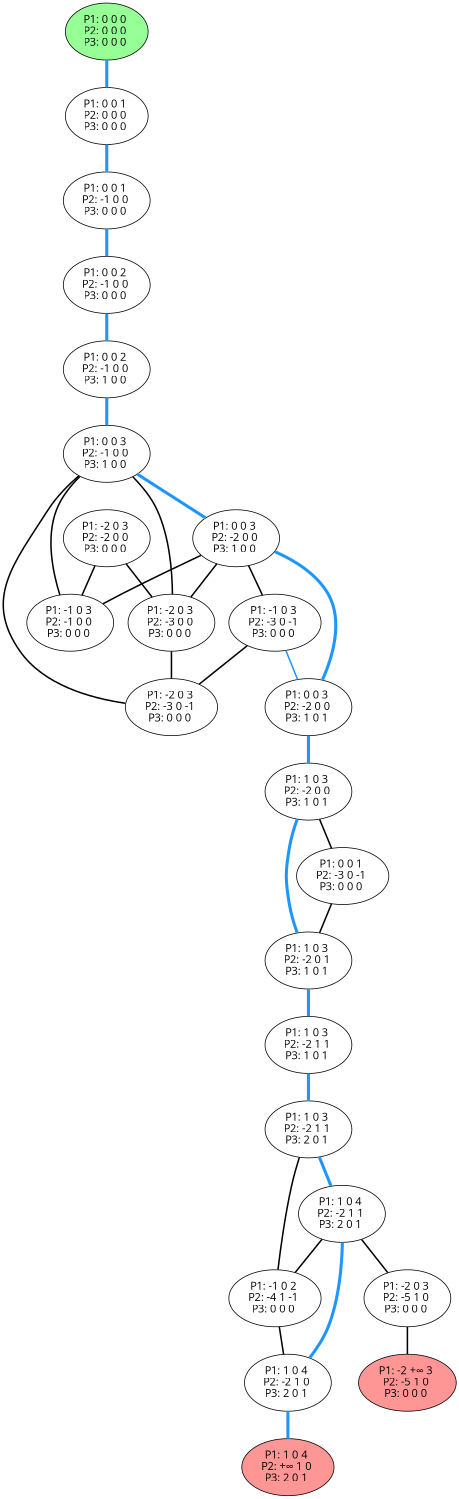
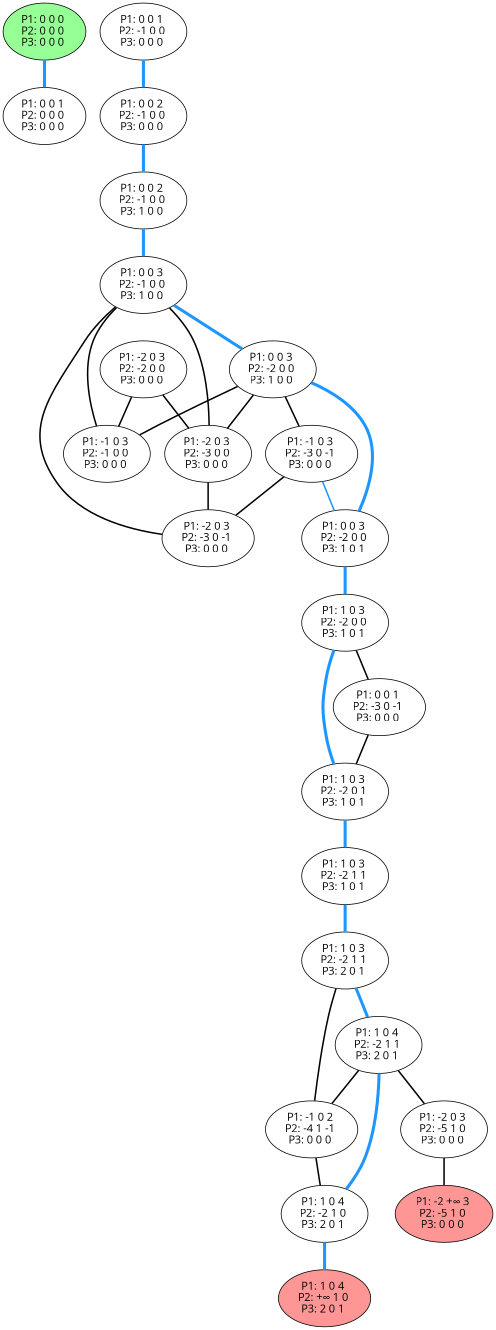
edge "P1: 0 0 1 P2: 0 0 0 P3: 0 0 0" -- "P1: 0 0 1 P2: -1 0 0 P3: 0 0 0": removed
